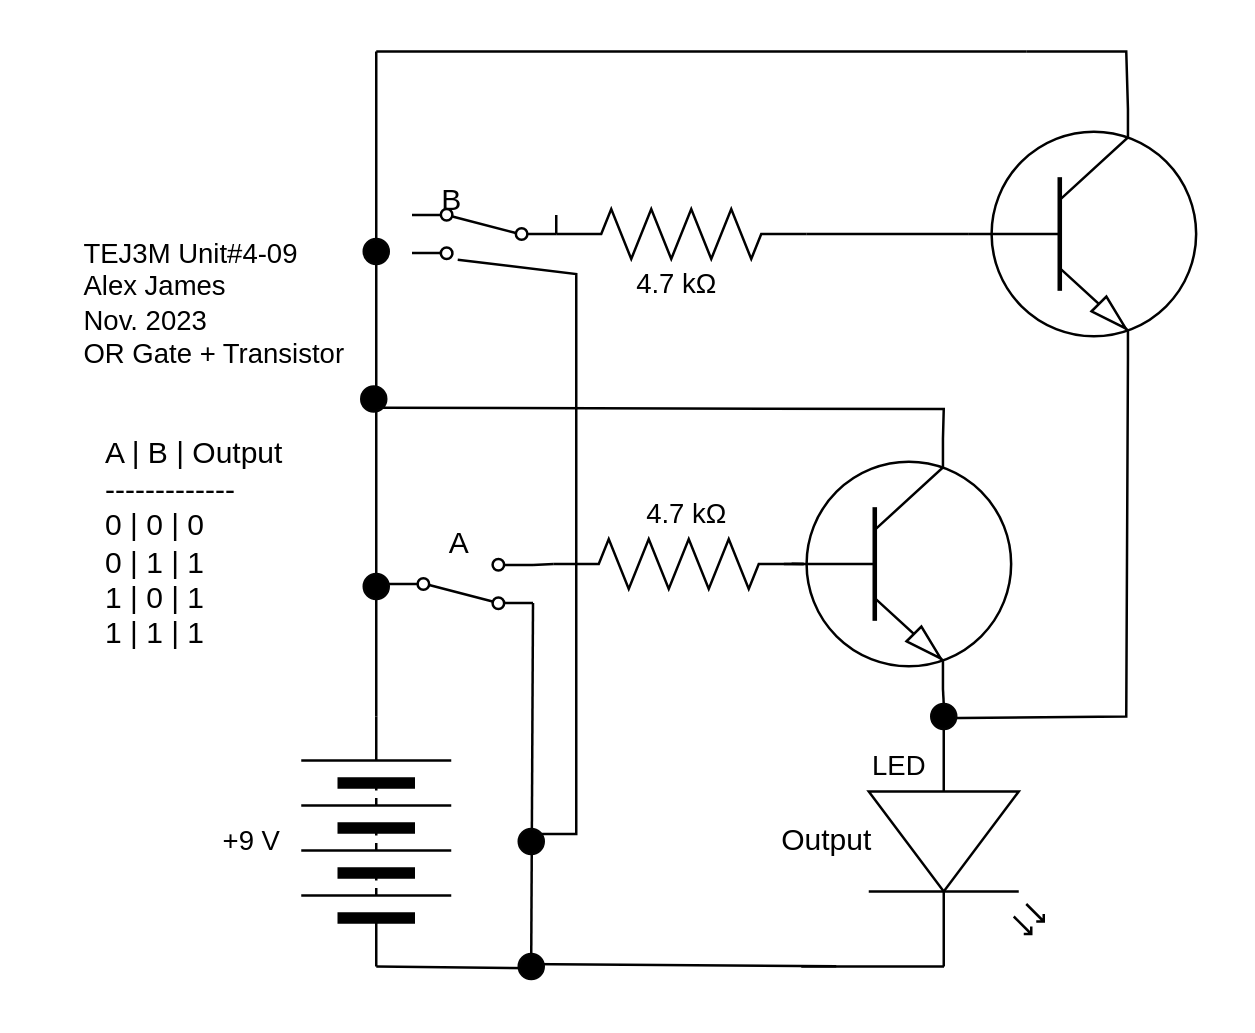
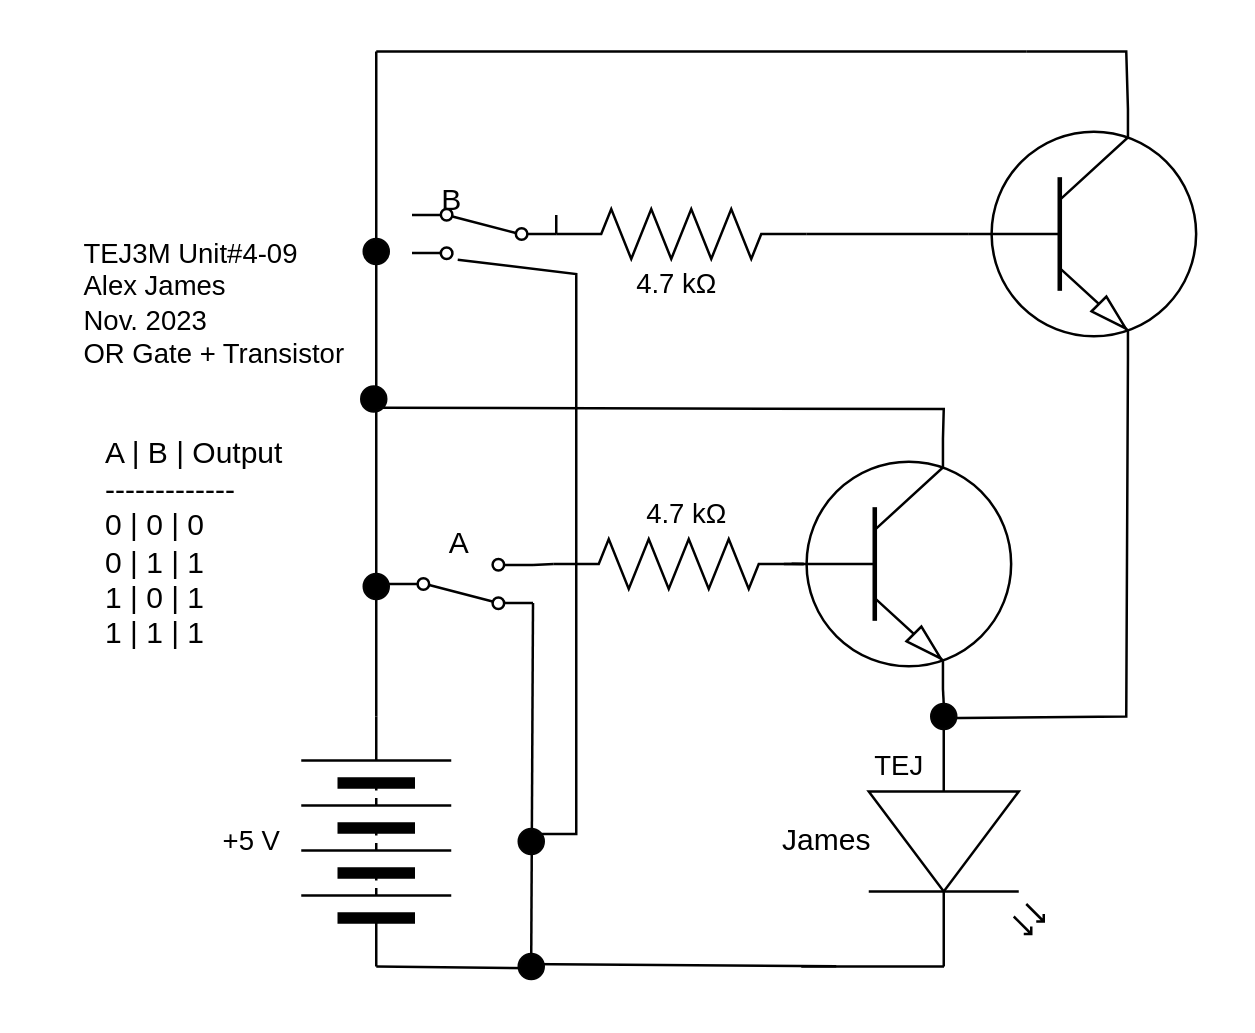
node "LED": label "LED" -> "TEJ"
node "+9 V": label "+9 V" -> "+5 V"
node "Output": label "Output" -> "James"
